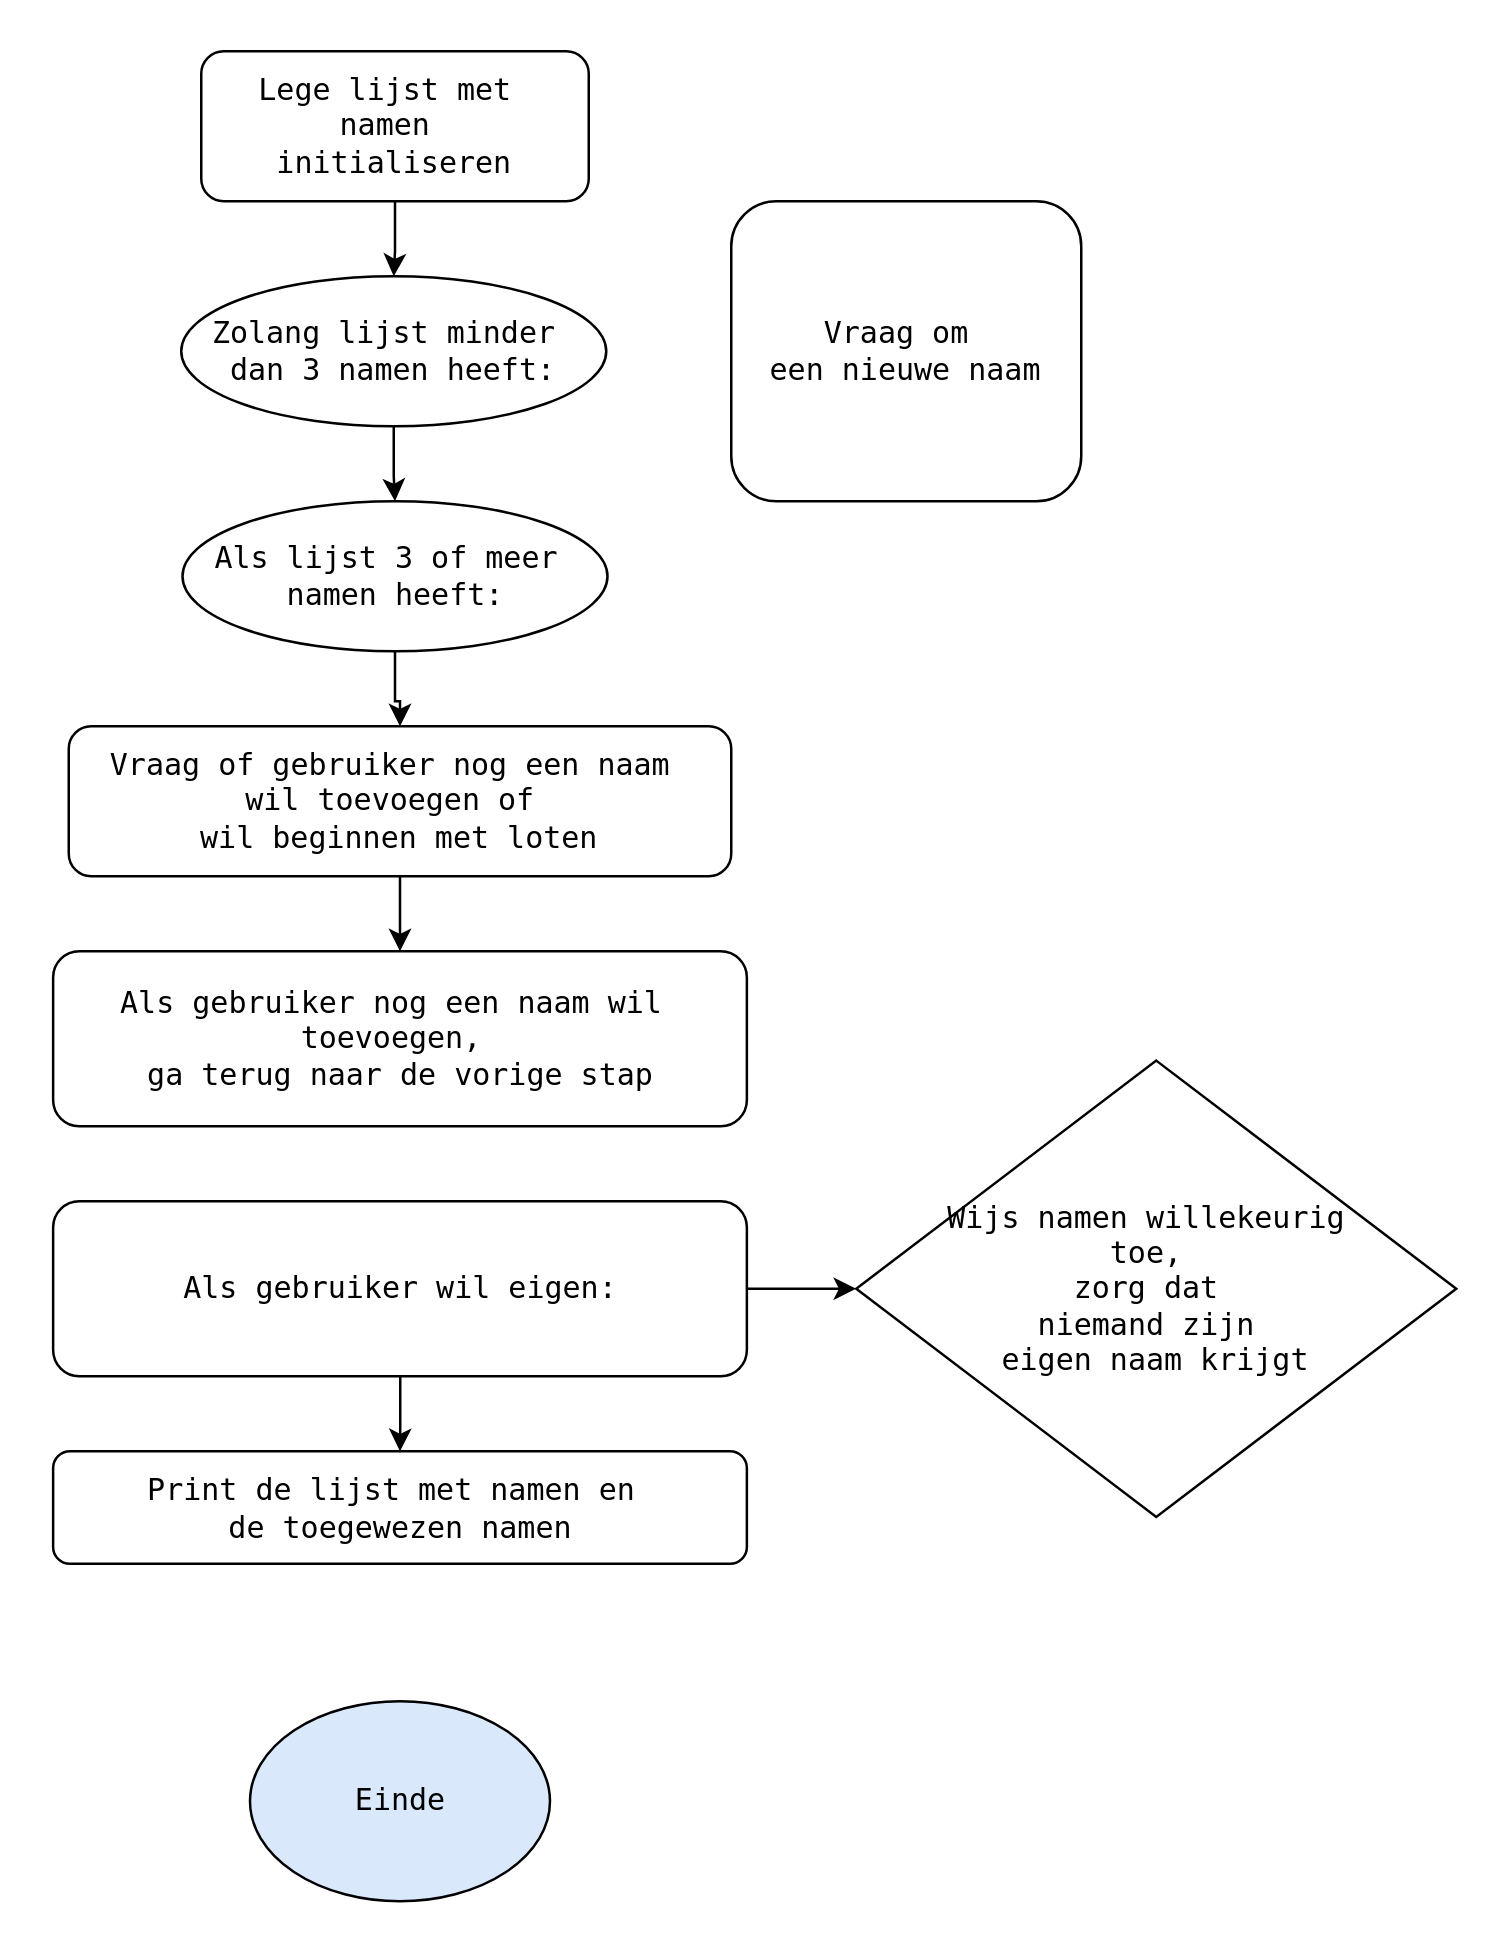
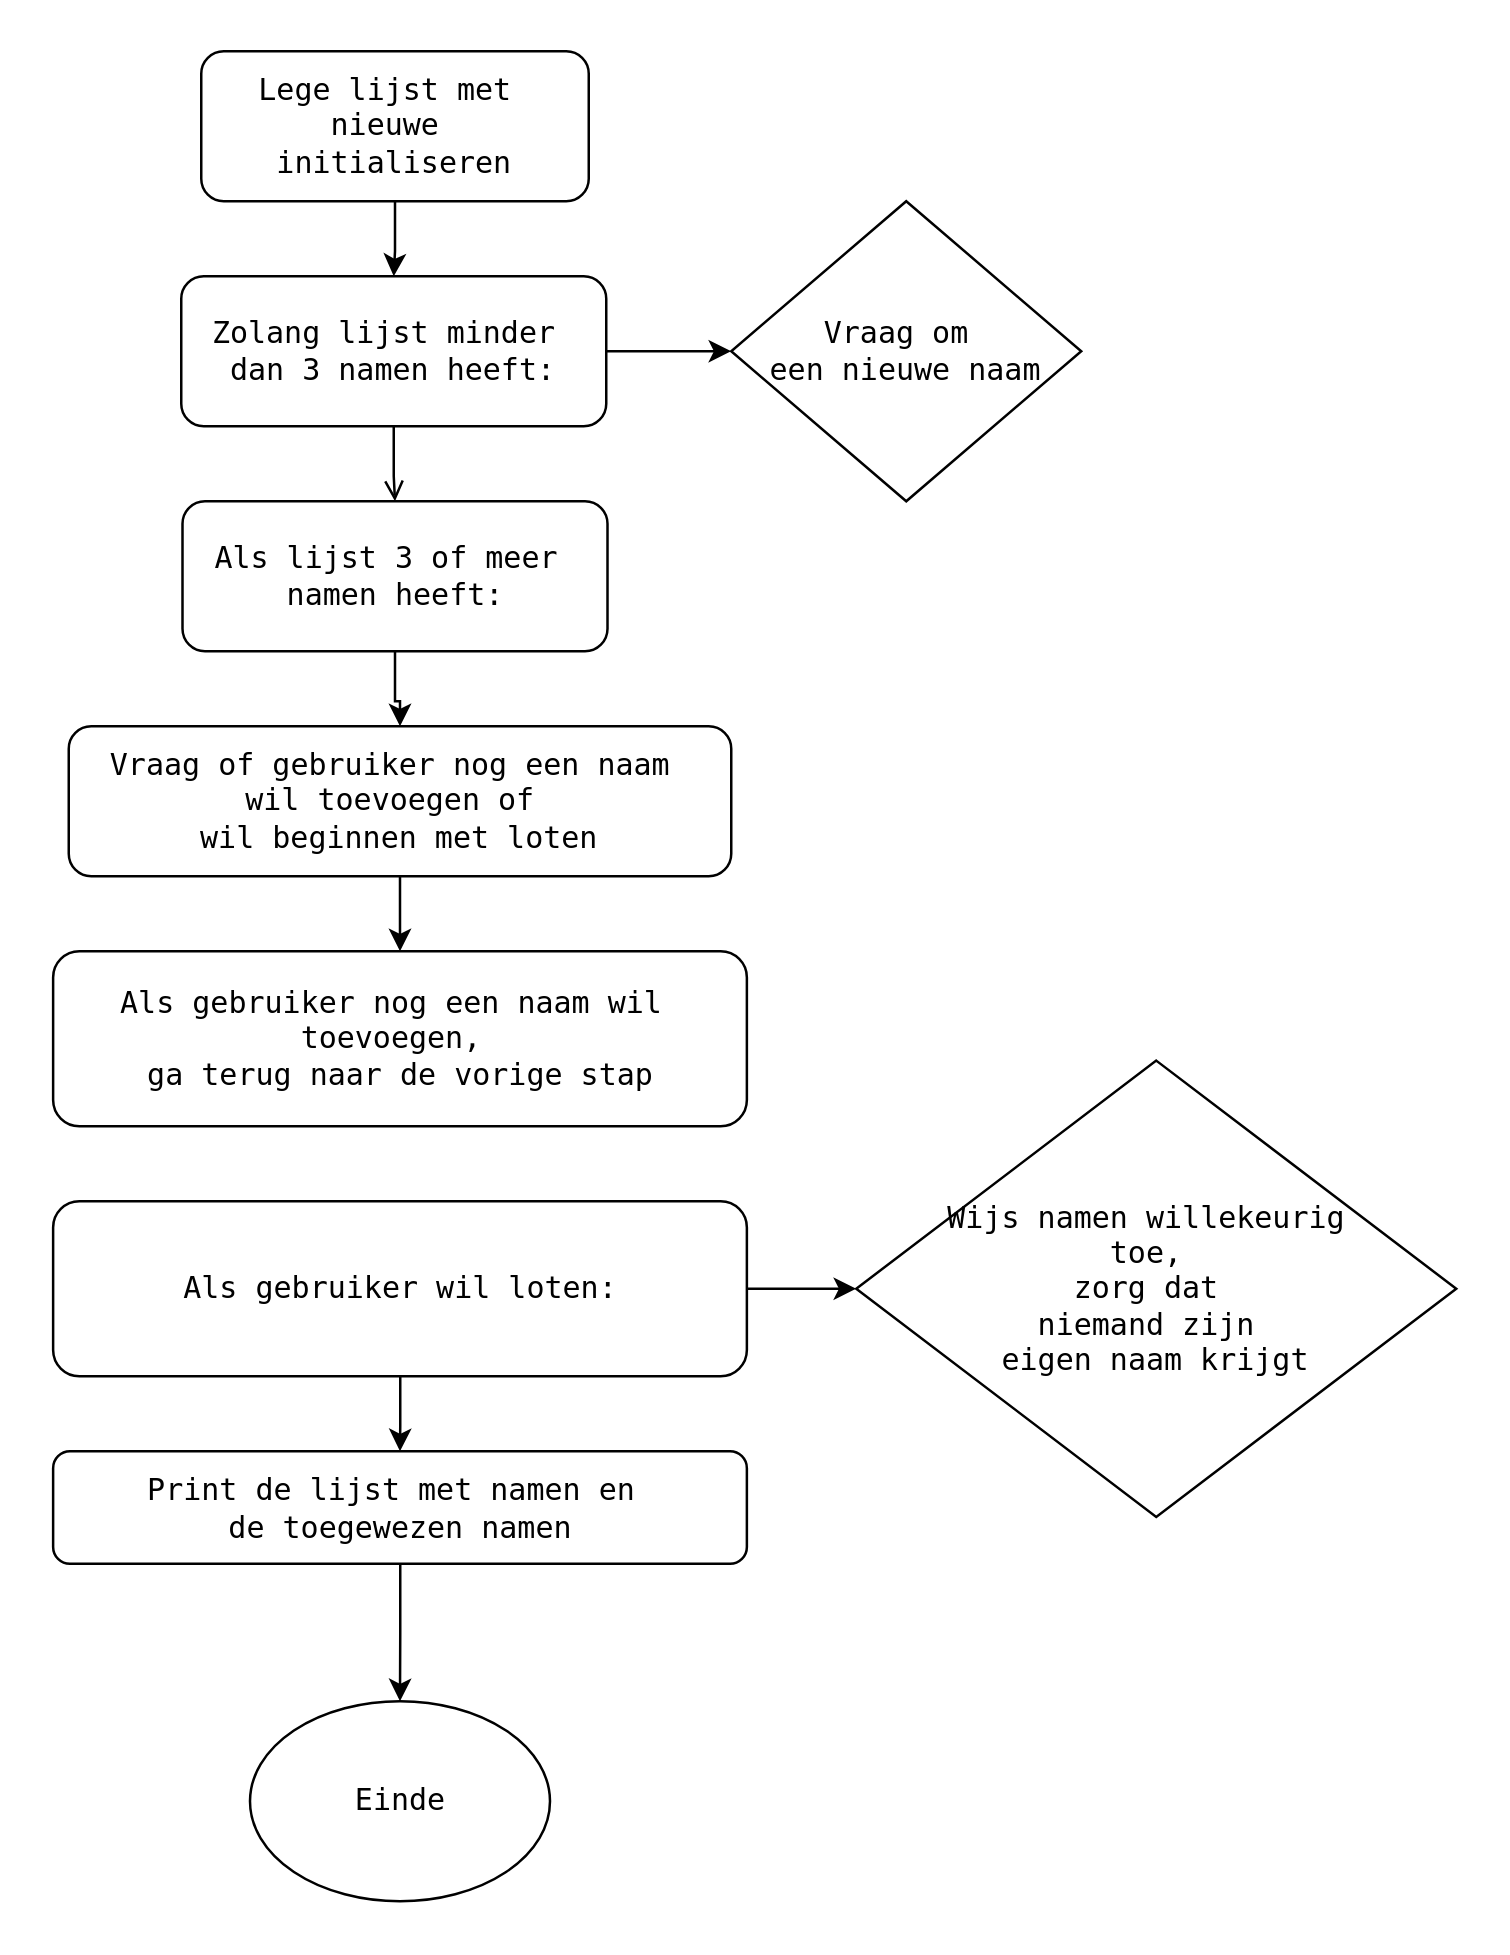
node "Lege lijst met namen initialiseren": label "Lege lijst met namen initialiseren" -> "Lege lijst met nieuwe initialiseren"
node "Zolang lijst minder dan 3 namen heeft:": shape ellipse -> rounded rectangle
edge "Zolang lijst minder dan 3 namen heeft:" -> "Vraag om een nieuwe naam": added
node "Vraag om een nieuwe naam": shape rounded rectangle -> diamond
edge "Zolang lijst minder dan 3 namen heeft:" -> "Als lijst 3 of meer namen heeft:": arrowhead classic -> open
node "Als lijst 3 of meer namen heeft:": shape ellipse -> rounded rectangle
node "Als gebruiker wil eigen:": label "Als gebruiker wil eigen:" -> "Als gebruiker wil loten:"
edge "Print de lijst met namen en de toegewezen namen" -> "Einde": added
node "Einde": fillcolor #dae8fc -> #ffffff
